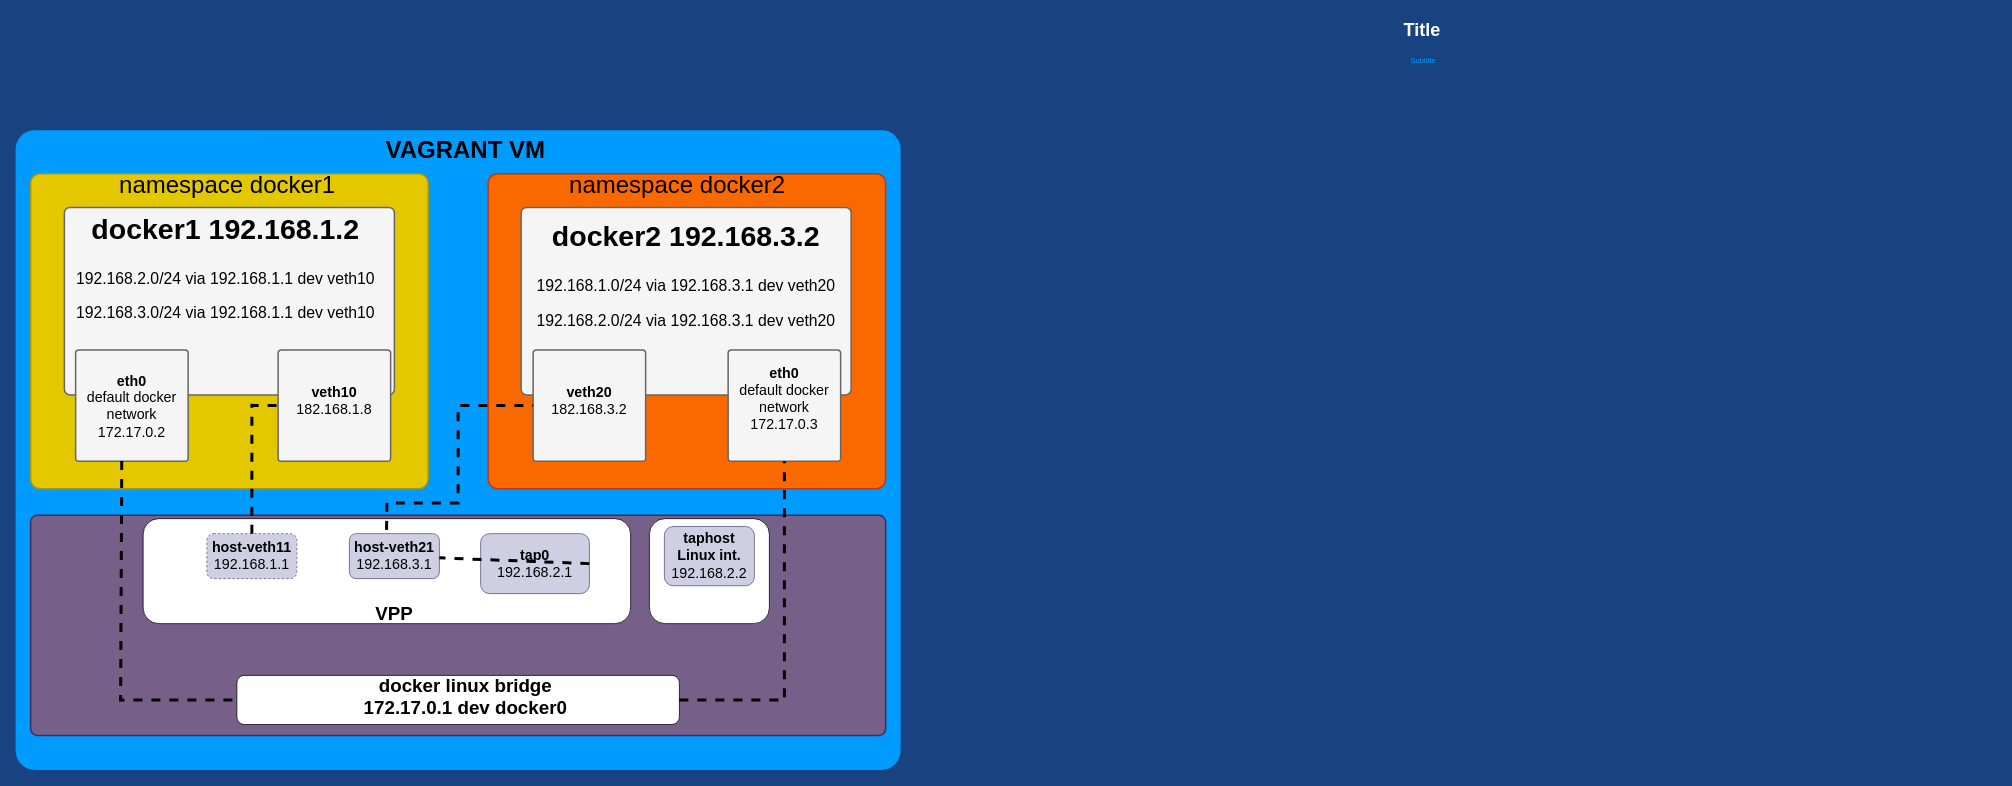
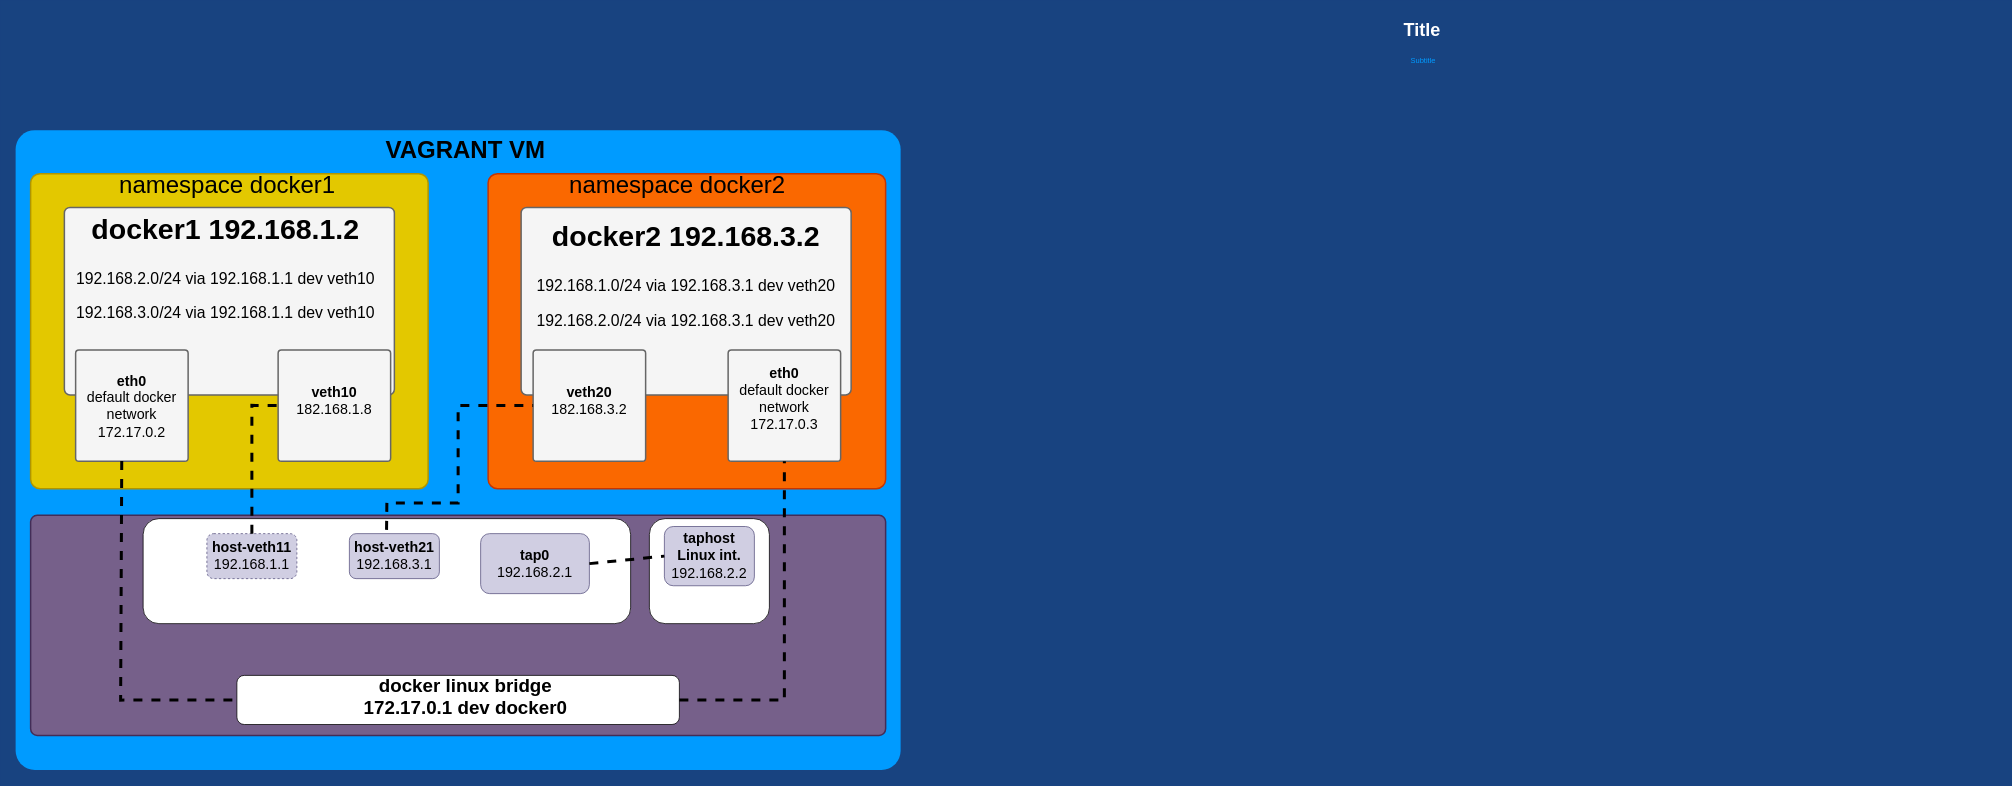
edge "host-veth21 192.168.3.1" -- "tap0 192.168.2.1": now "taphost Linux int. 192.168.2.2" -- "tap0 192.168.2.1"
node "VPP": removed
